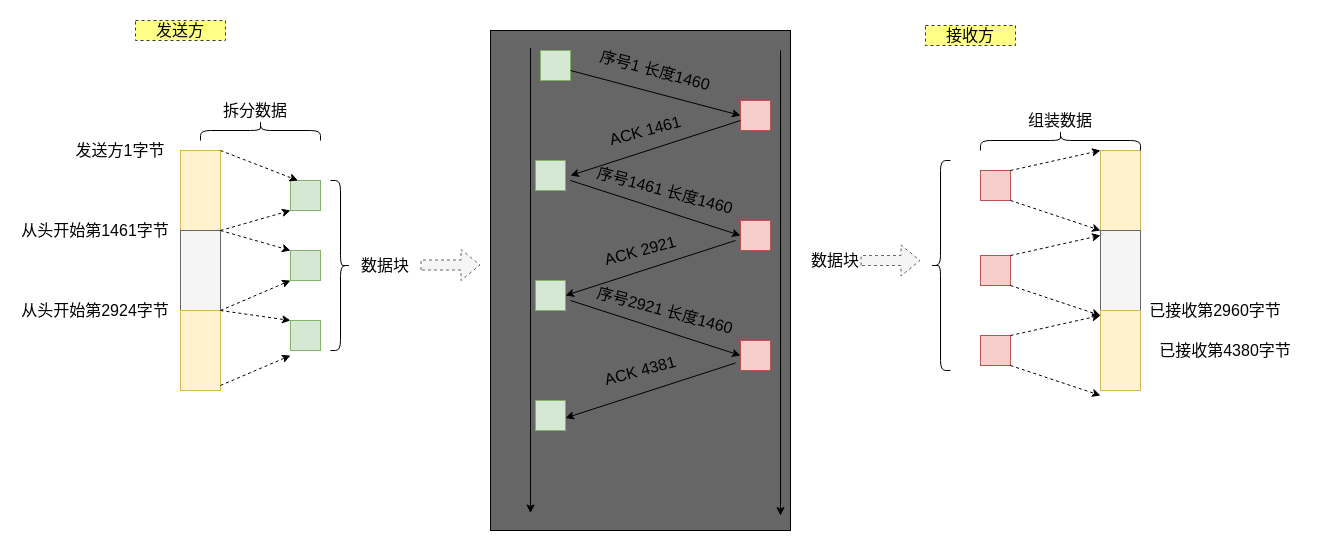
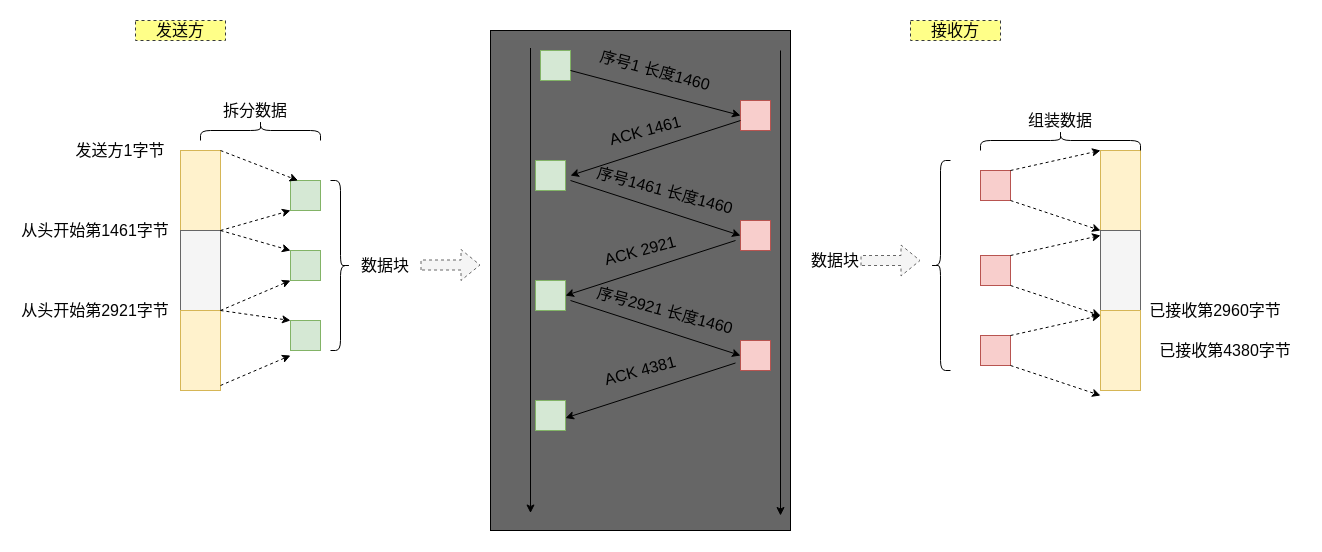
node "接收方": moved (971, 36) -> (956, 31)
node "从头开始第2924字节": label "从头开始第2924字节" -> "从头开始第2921字节"
